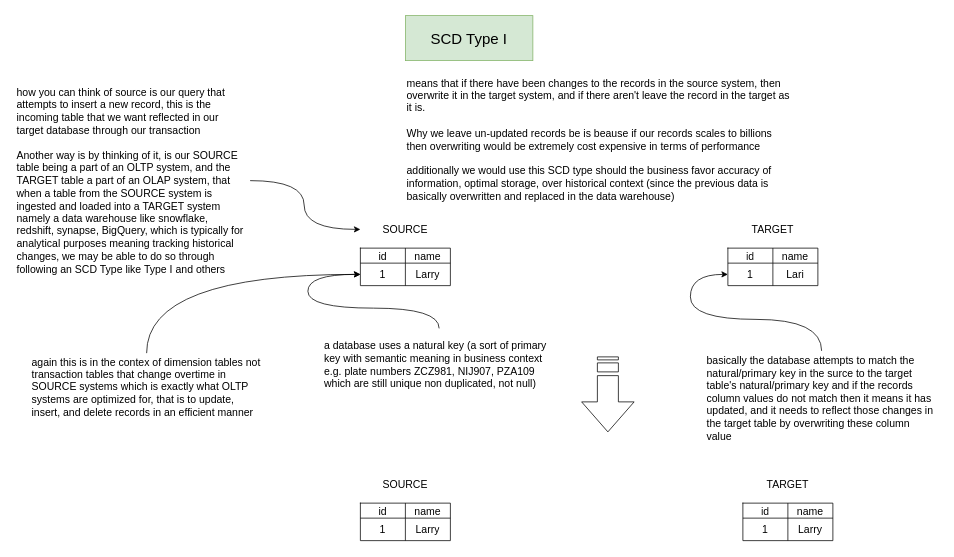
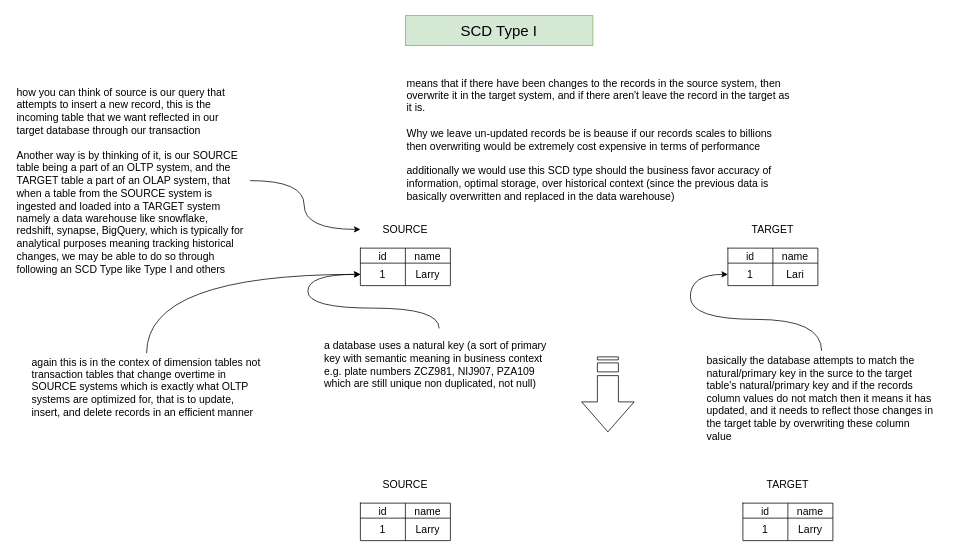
node "SCD Type I": size 128x45 -> 188x30
